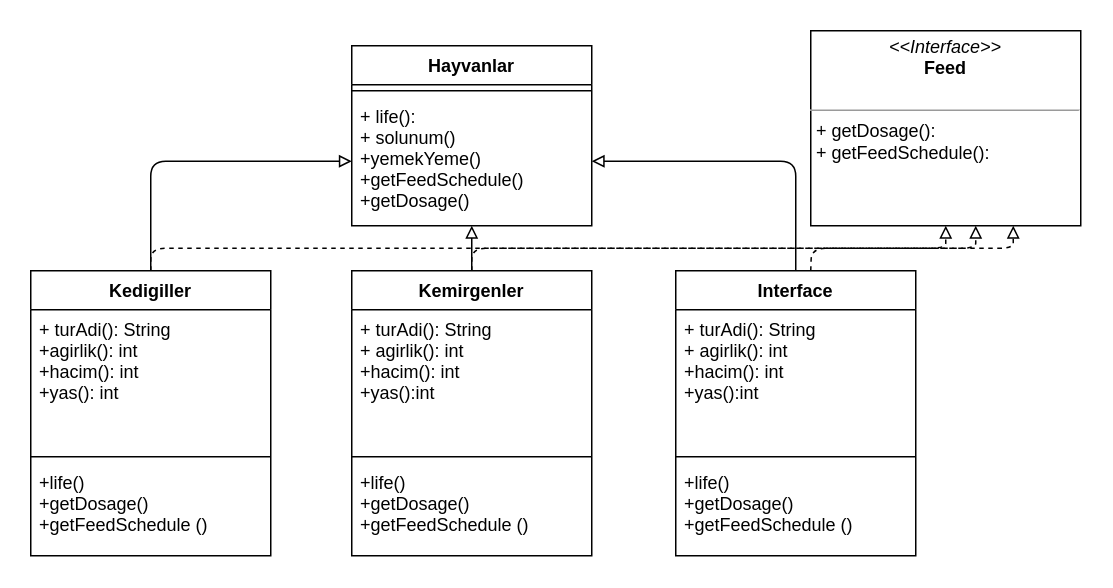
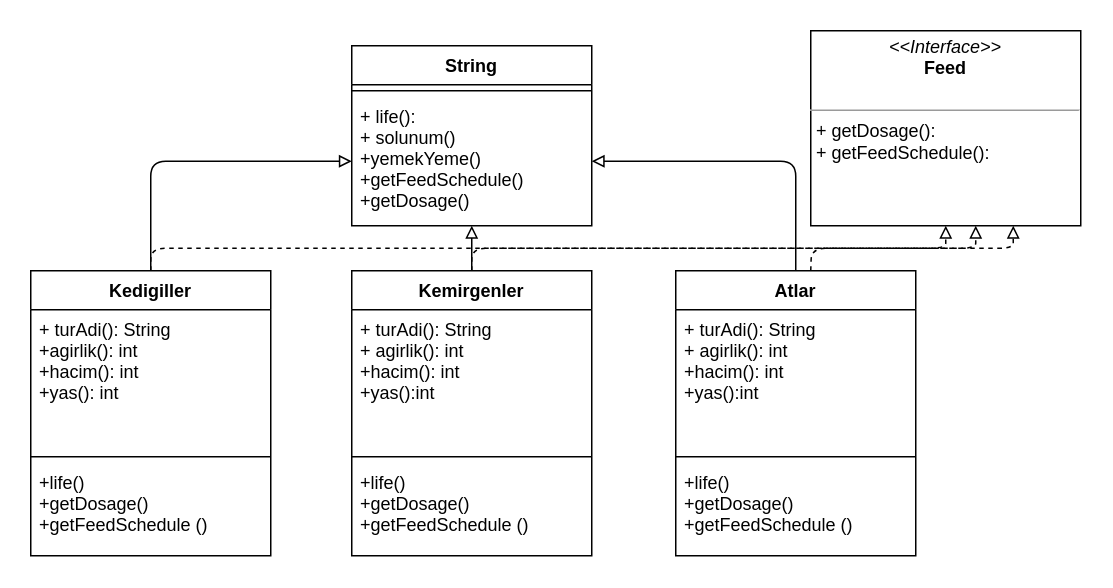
node "Hayvanlar": label "Hayvanlar" -> "String"
node "Interface": label "Interface" -> "Atlar"
